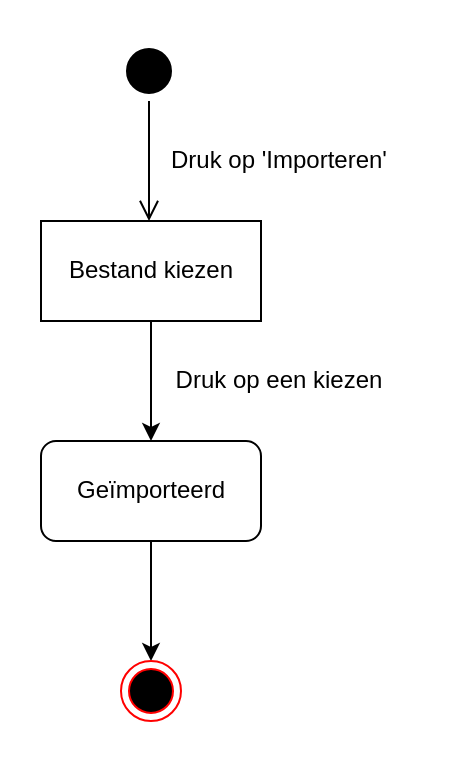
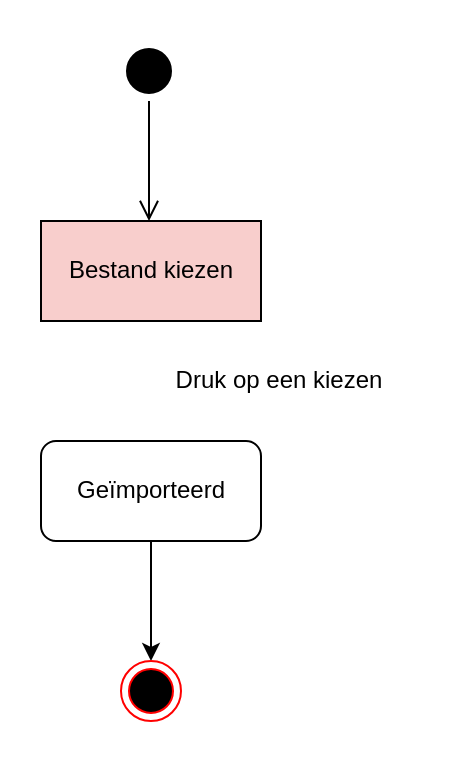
node "Druk op 'Importeren'": removed
node "Bestand kiezen": fillcolor #ffffff -> #f8cecc
edge "Bestand kiezen" -> "Geïmporteerd": removed
